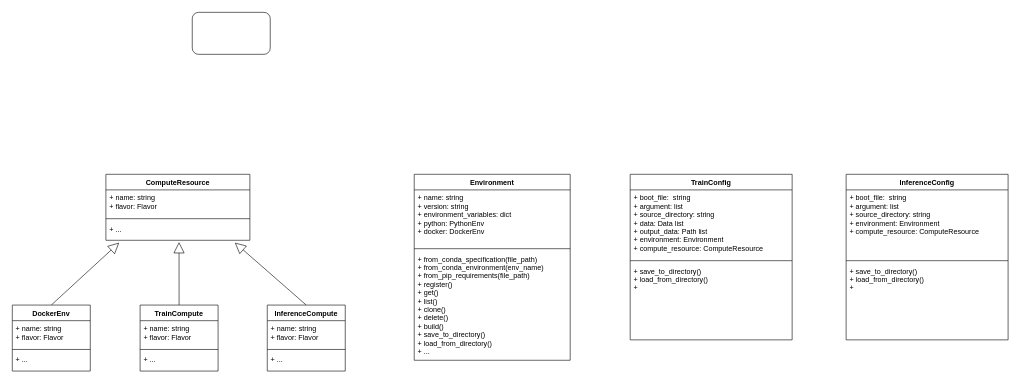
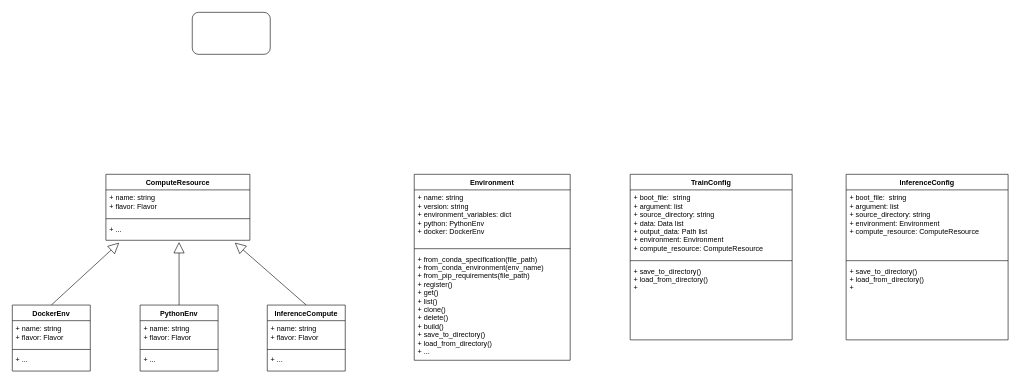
node "TrainCompute": label "TrainCompute" -> "PythonEnv"
